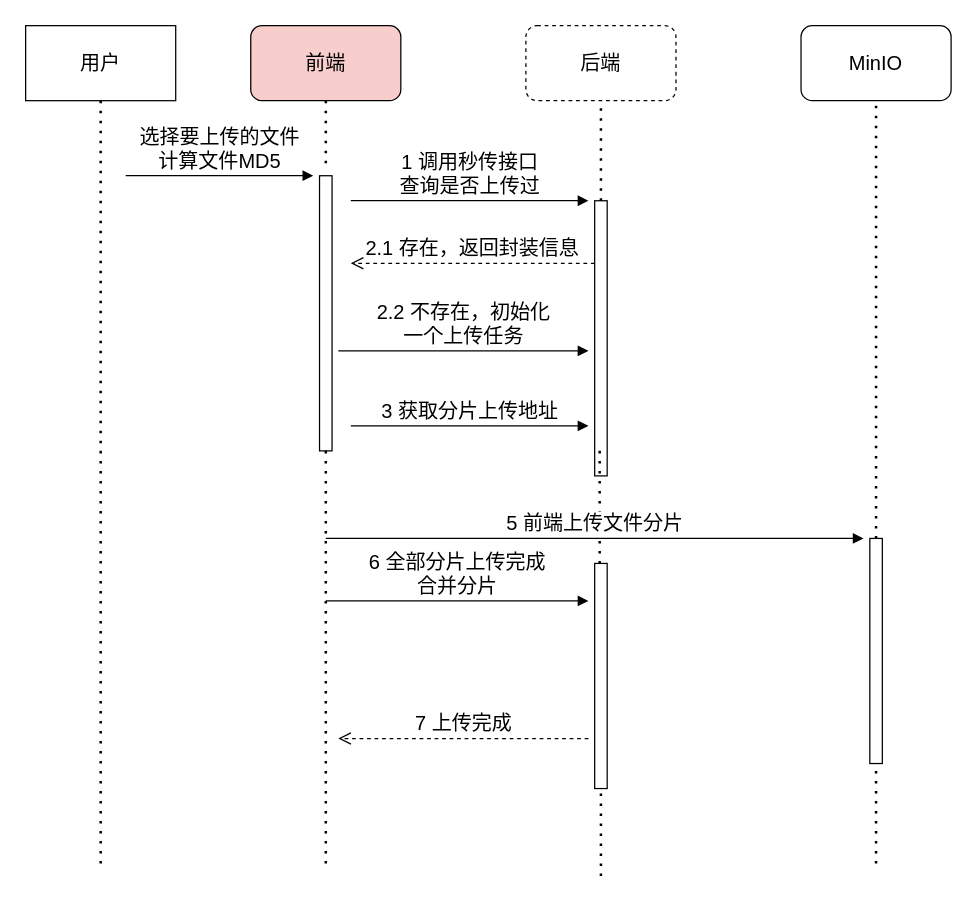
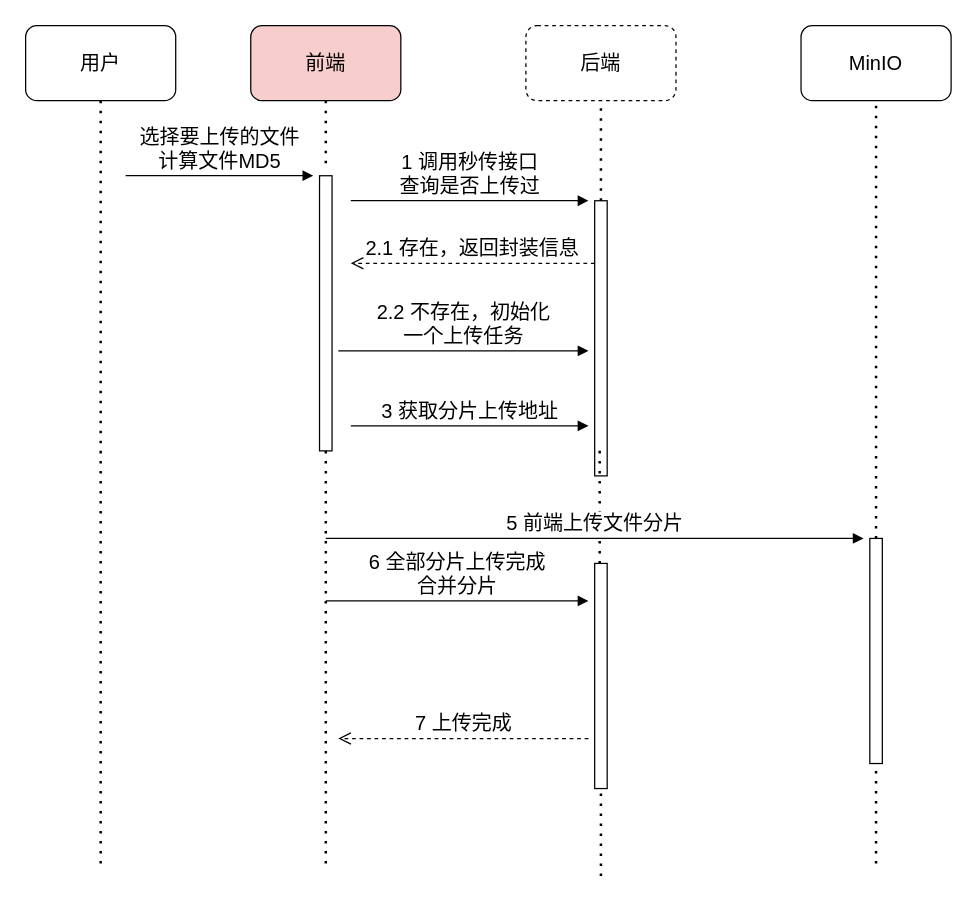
node "用户": shape rectangle -> rounded rectangle
